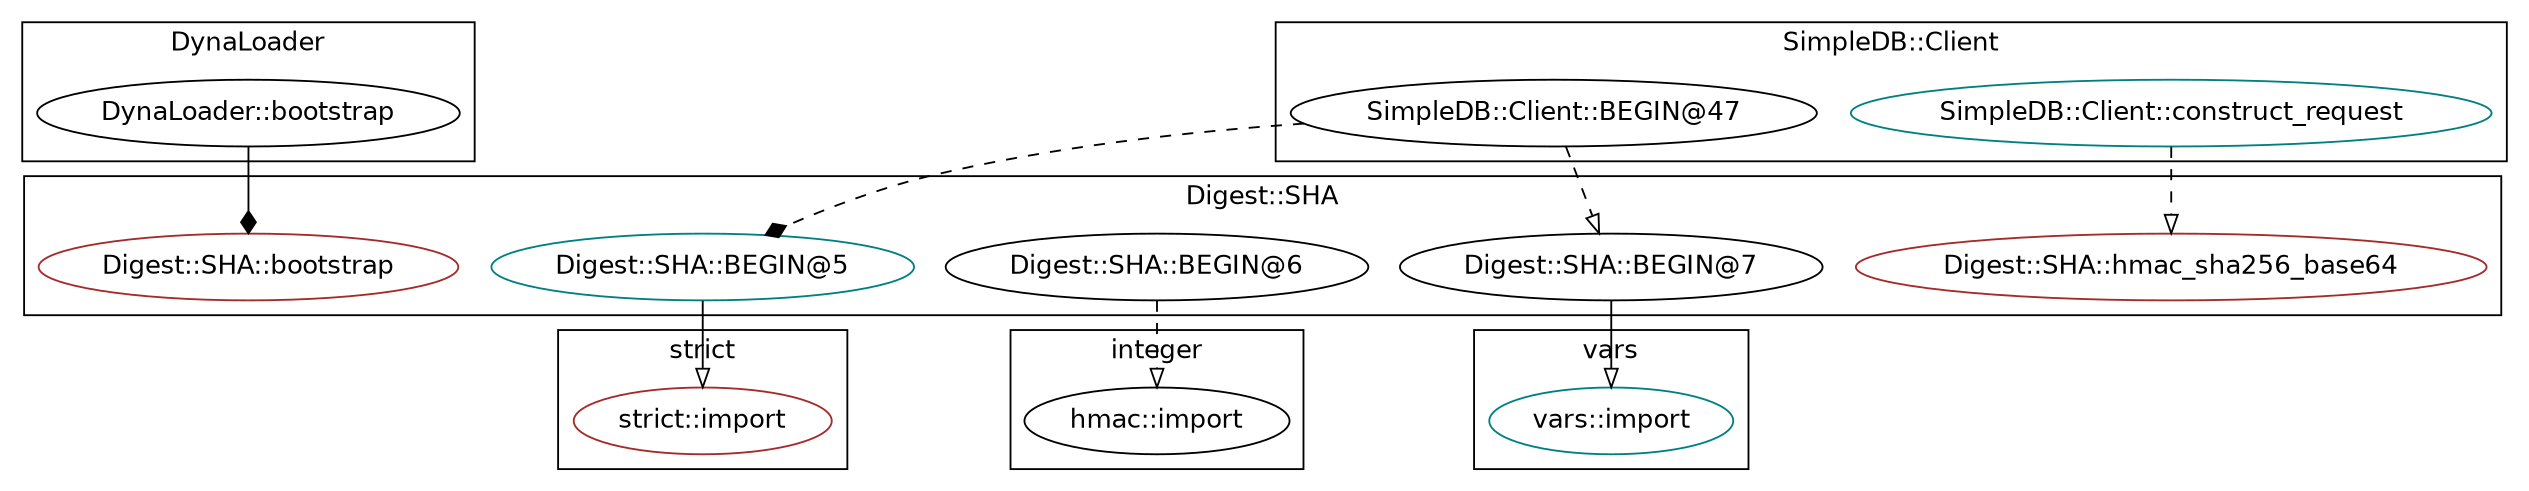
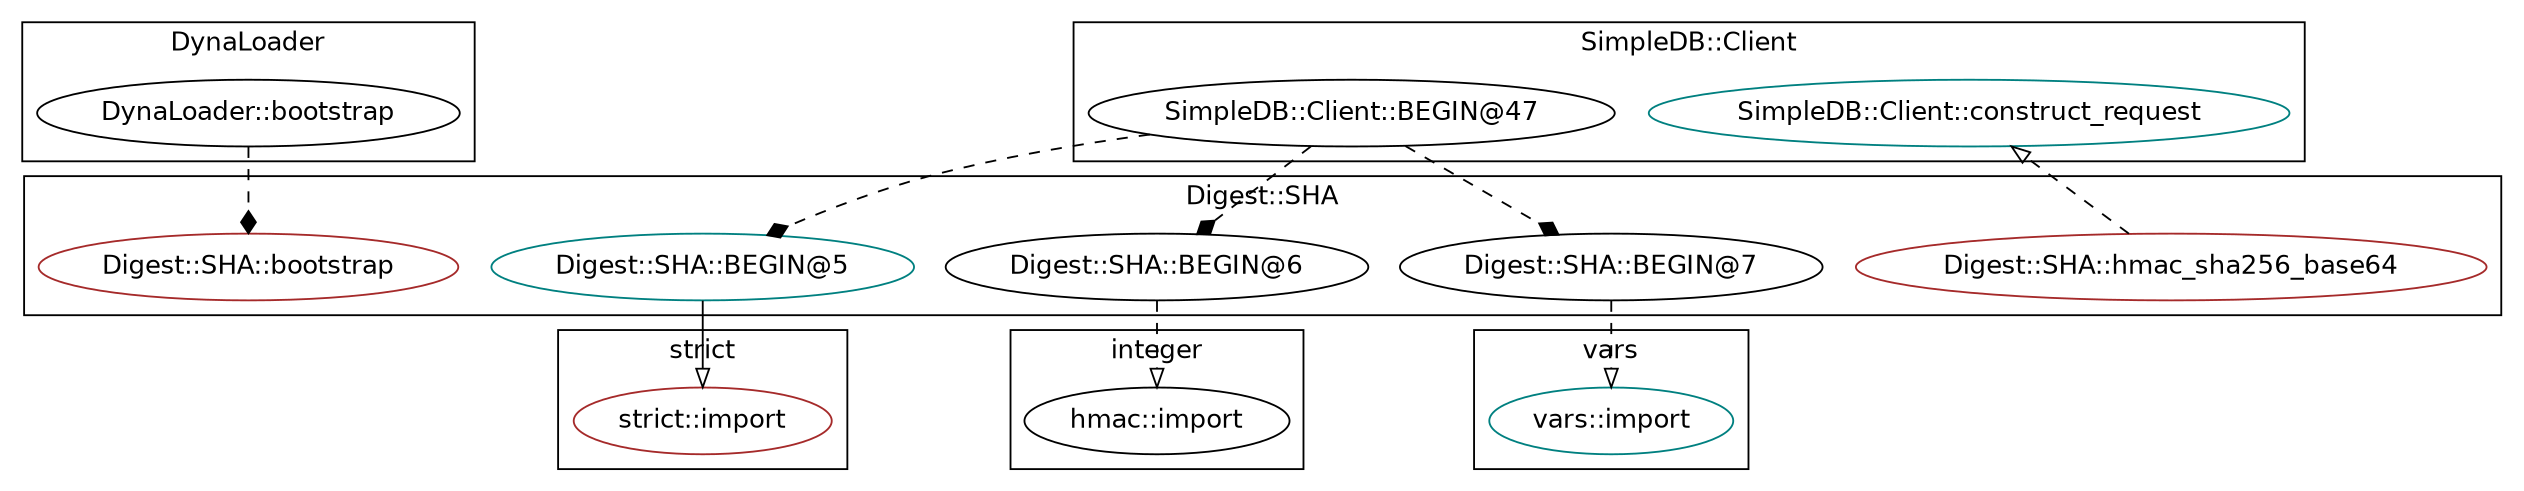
edge "DynaLoader::bootstrap" -> "Digest::SHA::bootstrap": style solid -> dashed
edge "SimpleDB::Client::BEGIN@47" -> "Digest::SHA::BEGIN@7": arrowhead onormal -> diamond
edge "SimpleDB::Client::construct_request" -> "Digest::SHA::hmac_sha256_base64": reversed
edge "SimpleDB::Client::BEGIN@47" -> "Digest::SHA::BEGIN@6": added
edge "Digest::SHA::BEGIN@7" -> "vars::import": style solid -> dashed
